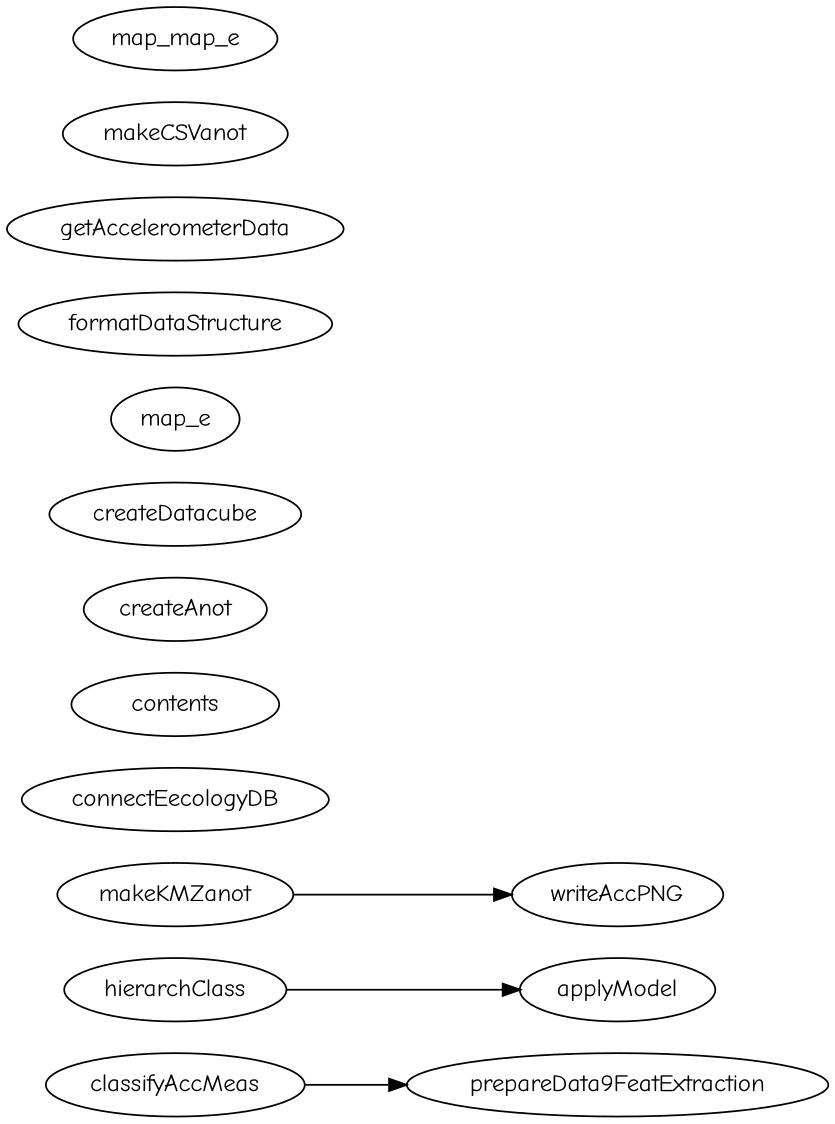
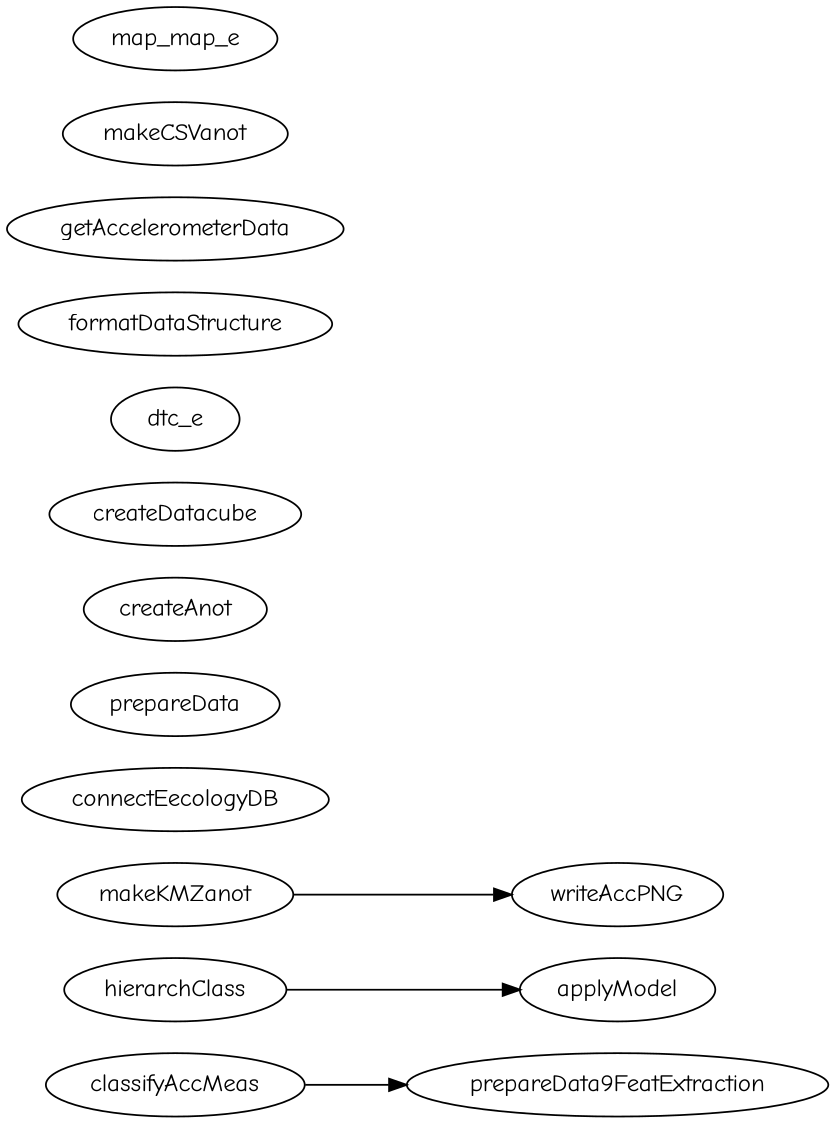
node "map_e": label "map_e" -> "dtc_e"
node "contents": label "contents" -> "prepareData"
